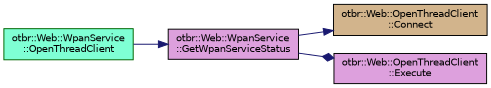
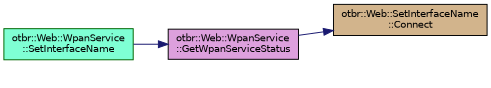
node "otbr::Web::OpenThreadClient ::Connect": label "otbr::Web::OpenThreadClient ::Connect" -> "otbr::Web::SetInterfaceName ::Connect"
node "otbr::Web::WpanService ::OpenThreadClient": label "otbr::Web::WpanService ::OpenThreadClient" -> "otbr::Web::WpanService ::SetInterfaceName"
node "otbr::Web::OpenThreadClient ::Execute": removed
